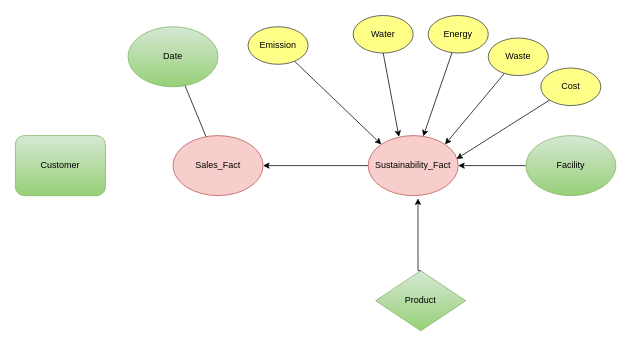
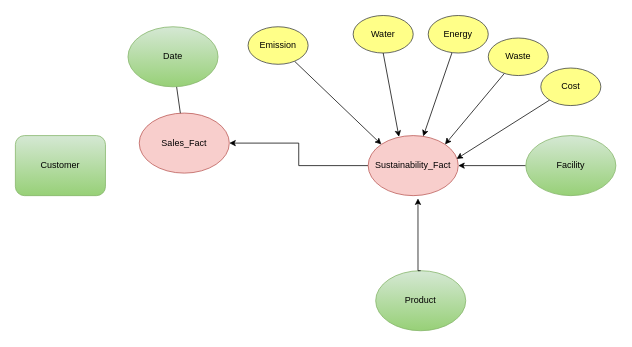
node "Sales_Fact": moved (218, 165) -> (184, 143)
node "Product": shape diamond -> ellipse
